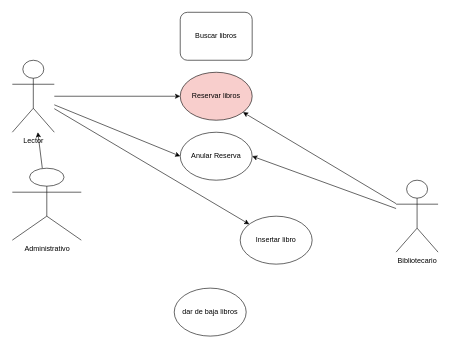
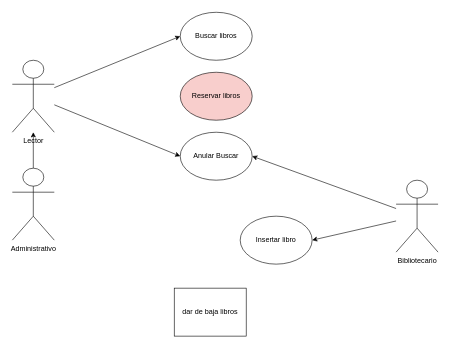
node "Buscar libros": shape rounded rectangle -> ellipse
edge "Lector" -> "Reservar libros": removed
node "Anular Reserva": label "Anular Reserva" -> "Anular Buscar"
edge "Bibliotecario" -> "Reservar libros": now "Bibliotecario" -> "Insertar libro"
edge "Lector" -> "Insertar libro": now "Lector" -> "Buscar libros"
node "Administrativo": size 69x72 -> 42x72
node "dar de baja libros": shape ellipse -> rectangle
